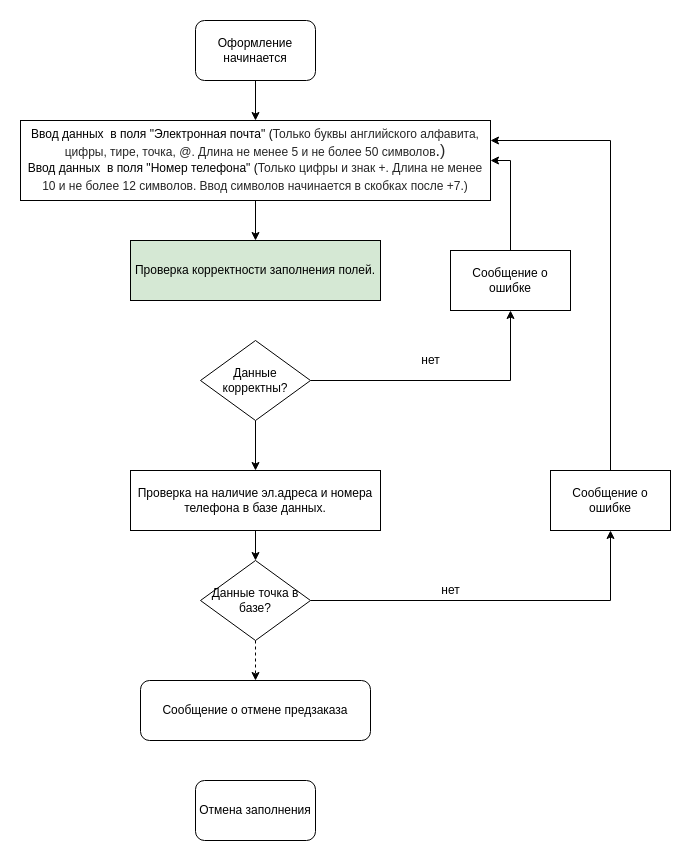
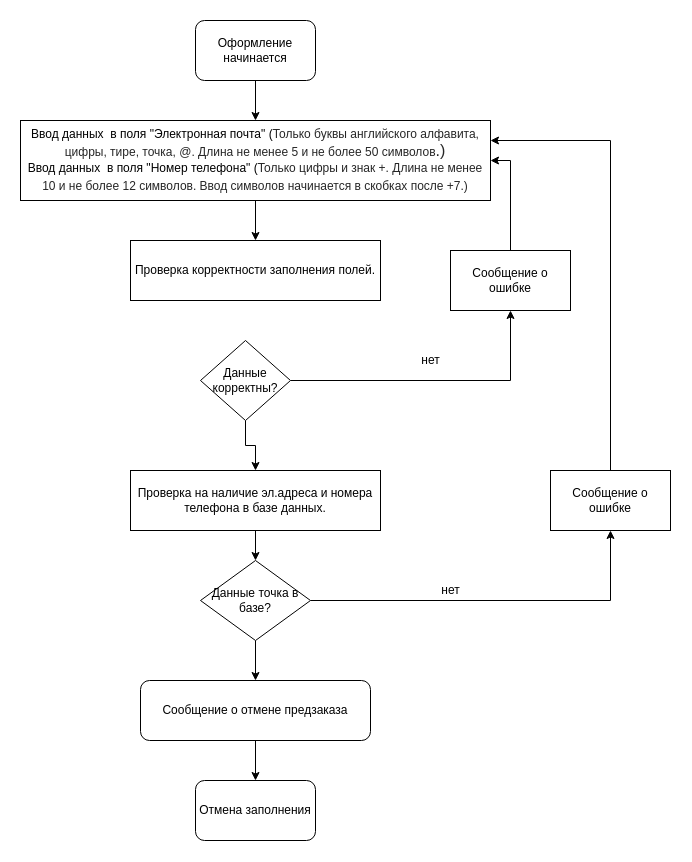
node "Проверка корректности заполнения полей.": fillcolor #d5e8d4 -> #ffffff
node "Данные корректны?": size 110x80 -> 90x80
edge "Данные точка в базе?" -> "Сообщение о отмене предзаказа": style dashed -> solid
edge "Сообщение о отмене предзаказа" -> "Отмена заполнения": added
